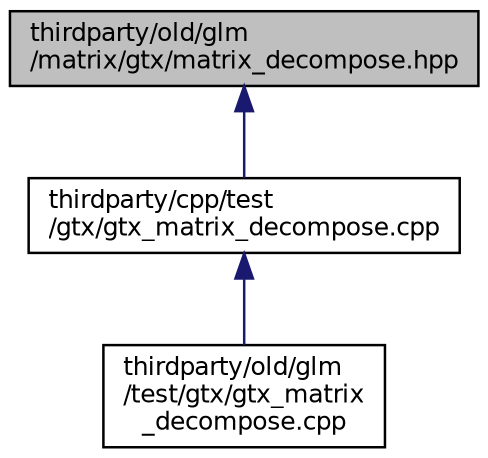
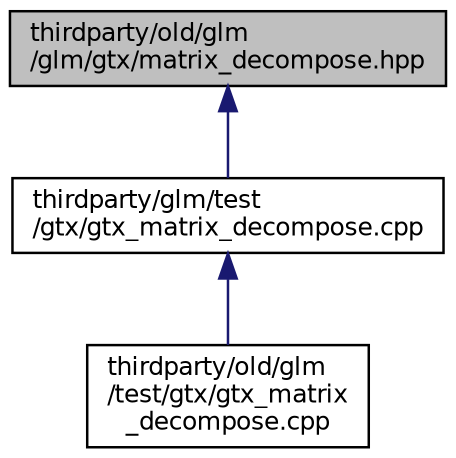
node "thirdparty/old/glm /matrix/gtx/matrix_decompose.hpp": label "thirdparty/old/glm /matrix/gtx/matrix_decompose.hpp" -> "thirdparty/old/glm /glm/gtx/matrix_decompose.hpp"
node "thirdparty/cpp/test /gtx/gtx_matrix_decompose.cpp": label "thirdparty/cpp/test /gtx/gtx_matrix_decompose.cpp" -> "thirdparty/glm/test /gtx/gtx_matrix_decompose.cpp"
